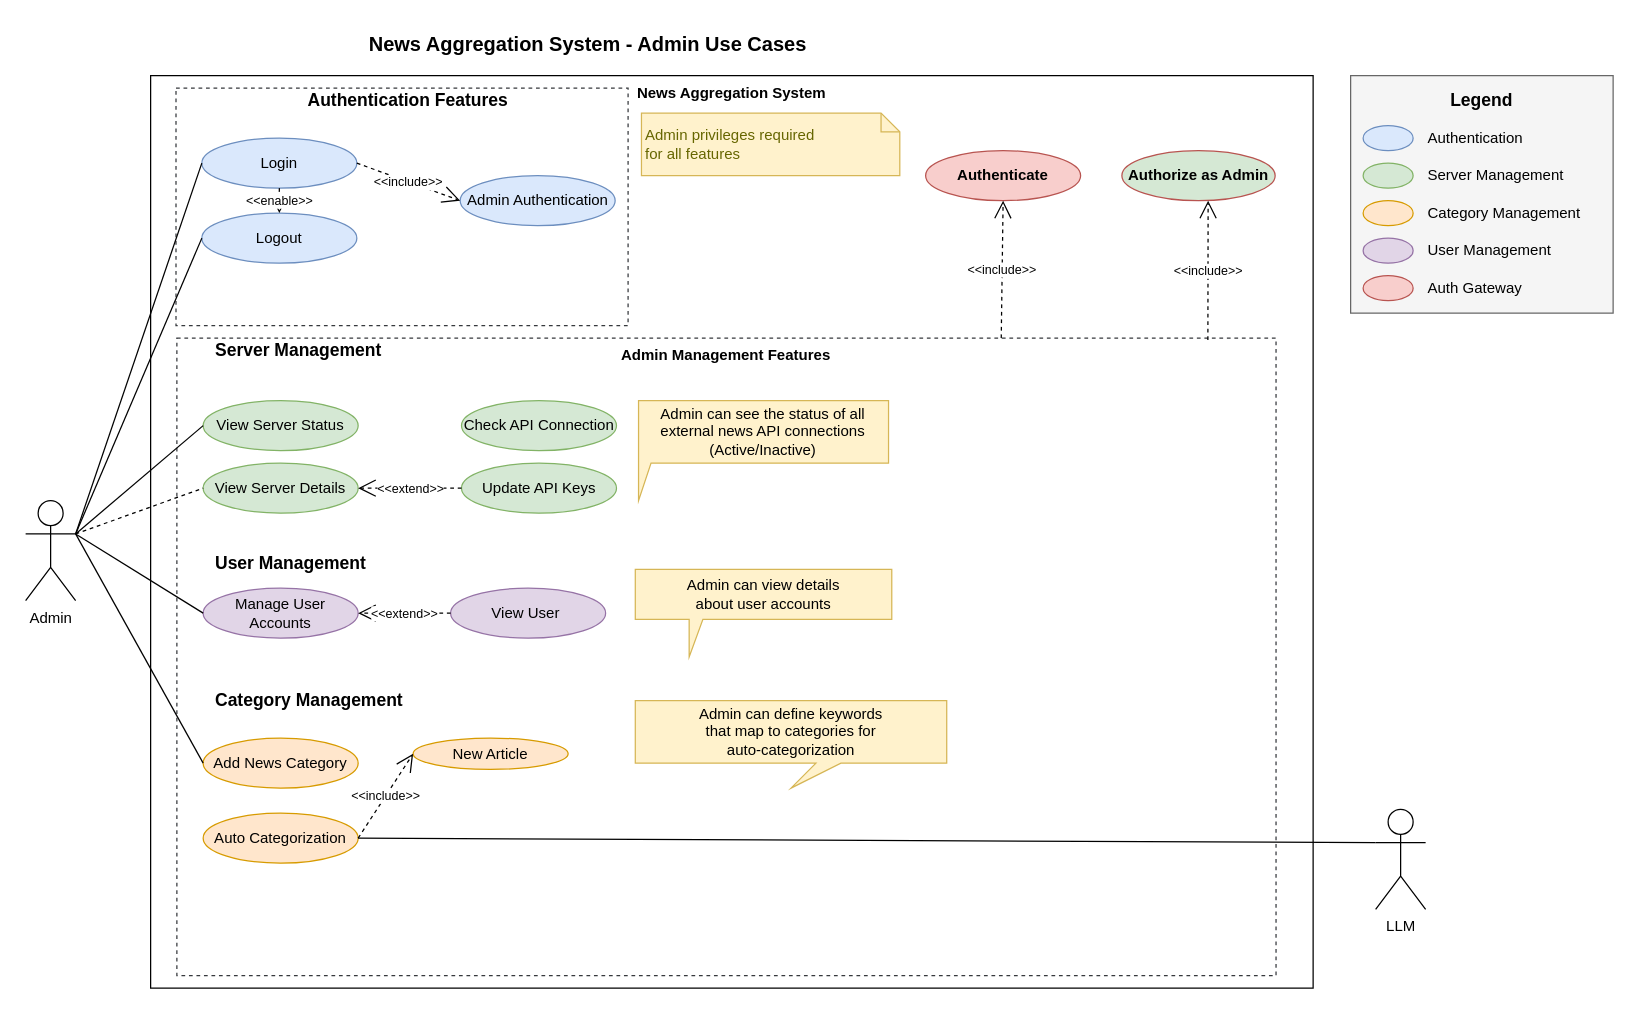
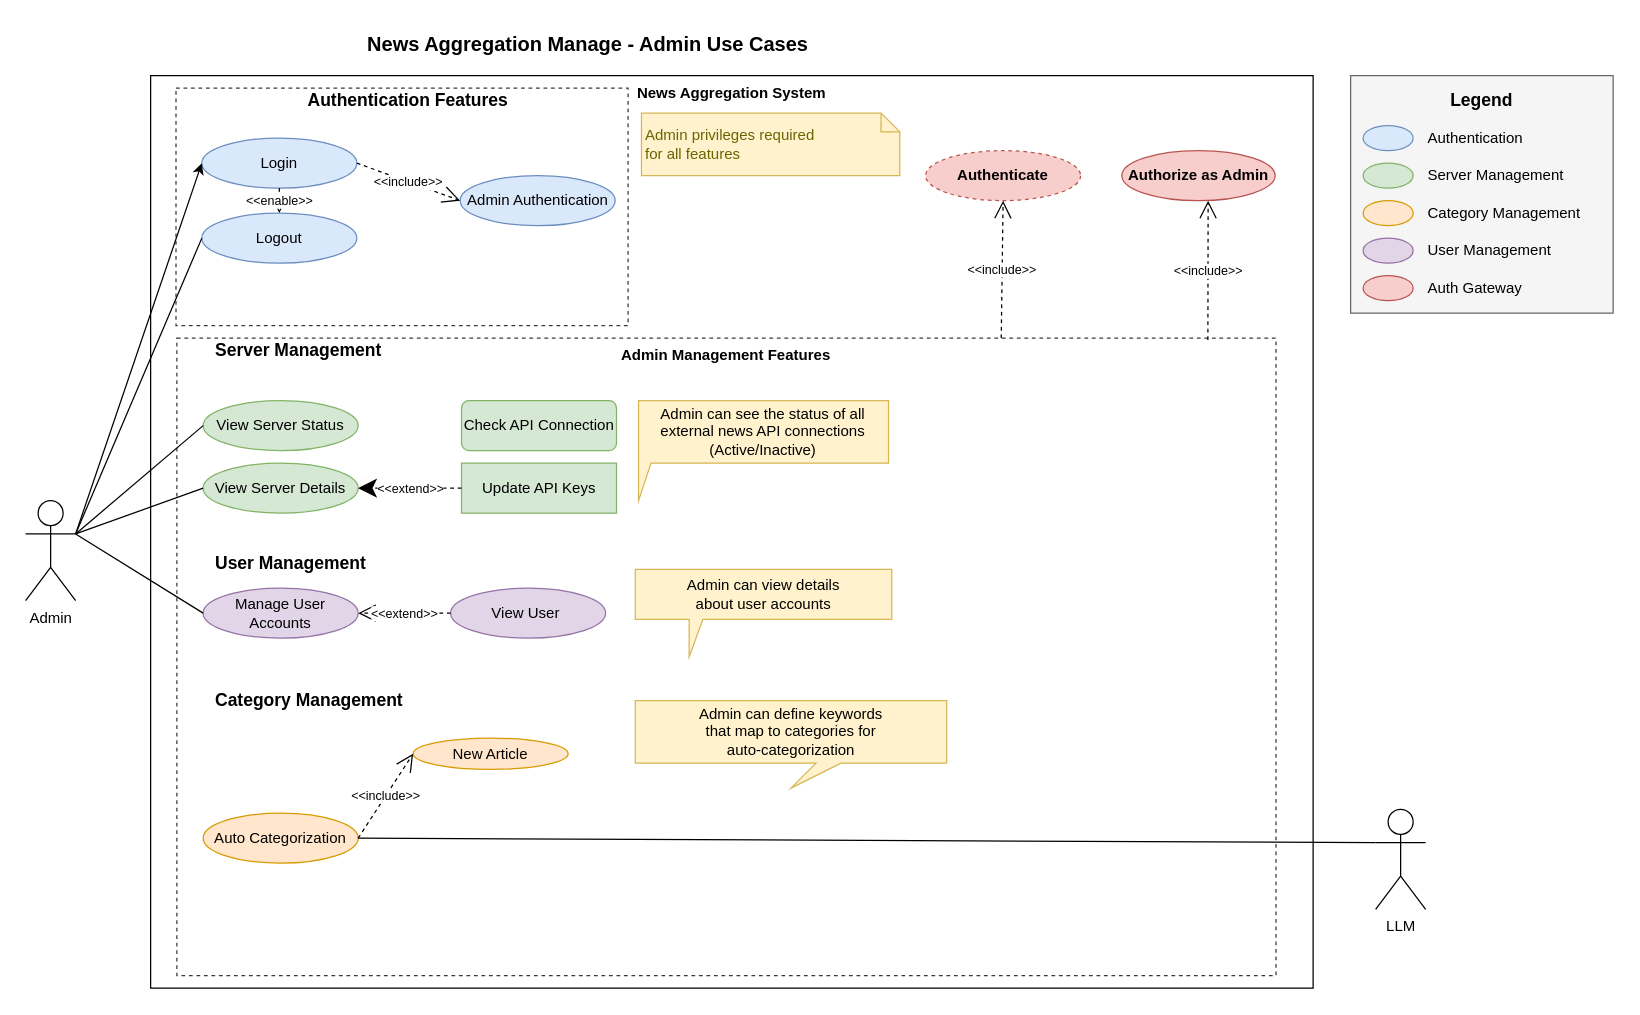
node "News Aggregation System - Admin Use Cases": label "News Aggregation System - Admin Use Cases" -> "News Aggregation Manage - Admin Use Cases"
edge "Login" -- "Admin": arrowhead none -> classic
node "Authenticate": style solid -> dashed
node "Authorize as Admin": fillcolor #d5e8d4 -> #f8cecc
node "Check API Connection": shape ellipse -> rounded rectangle
edge "Update API Keys" -> "View Server Details": arrowhead open -> classic
node "Update API Keys": shape ellipse -> rectangle
edge "View Server Details" -- "Admin": style dashed -> solid
edge "Admin" -- "Add News Category": removed
node "Add News Category": removed
